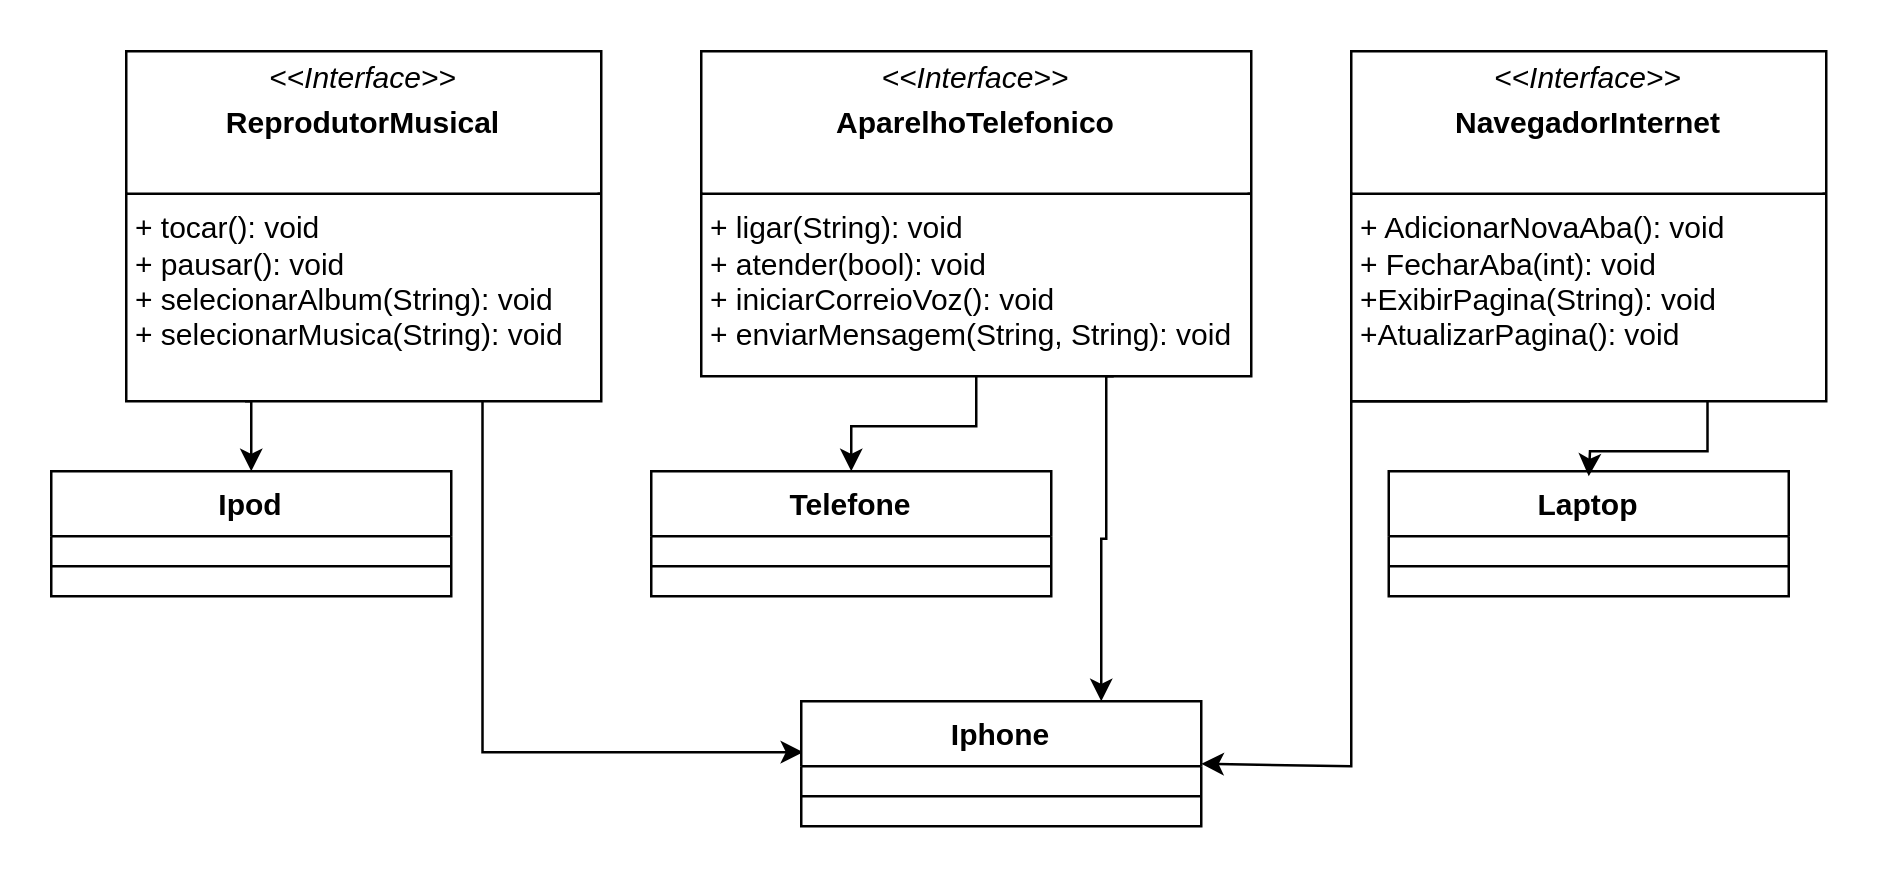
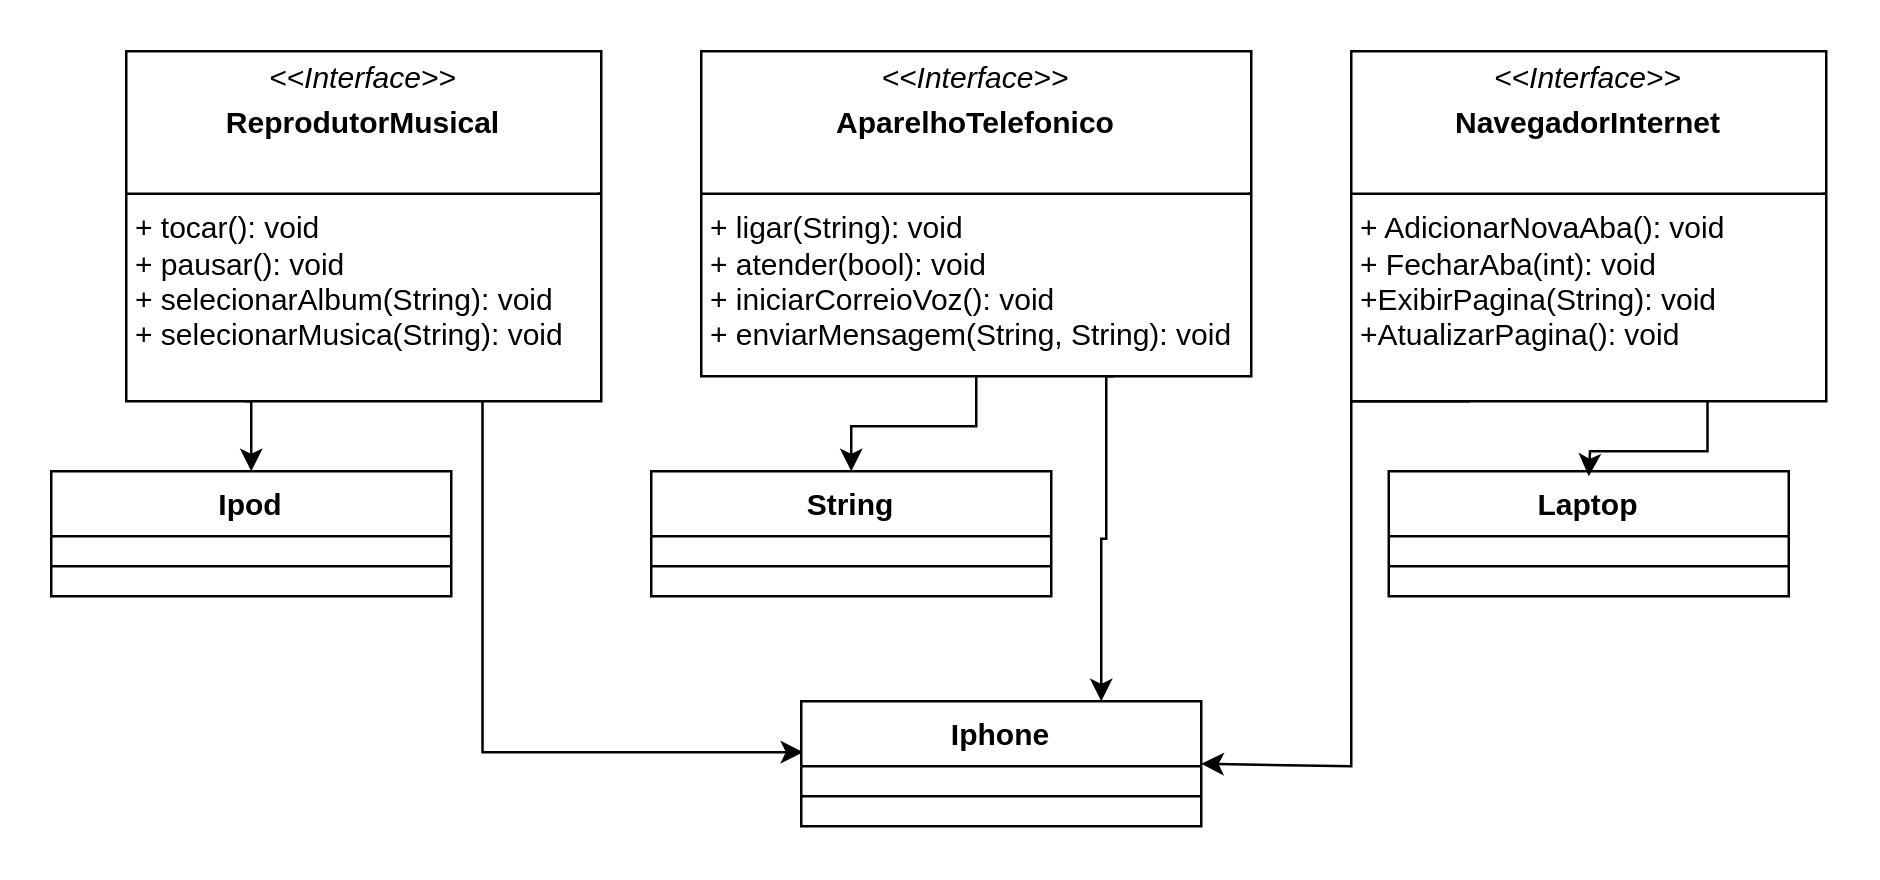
node "Telefone": label "Telefone" -> "String"
